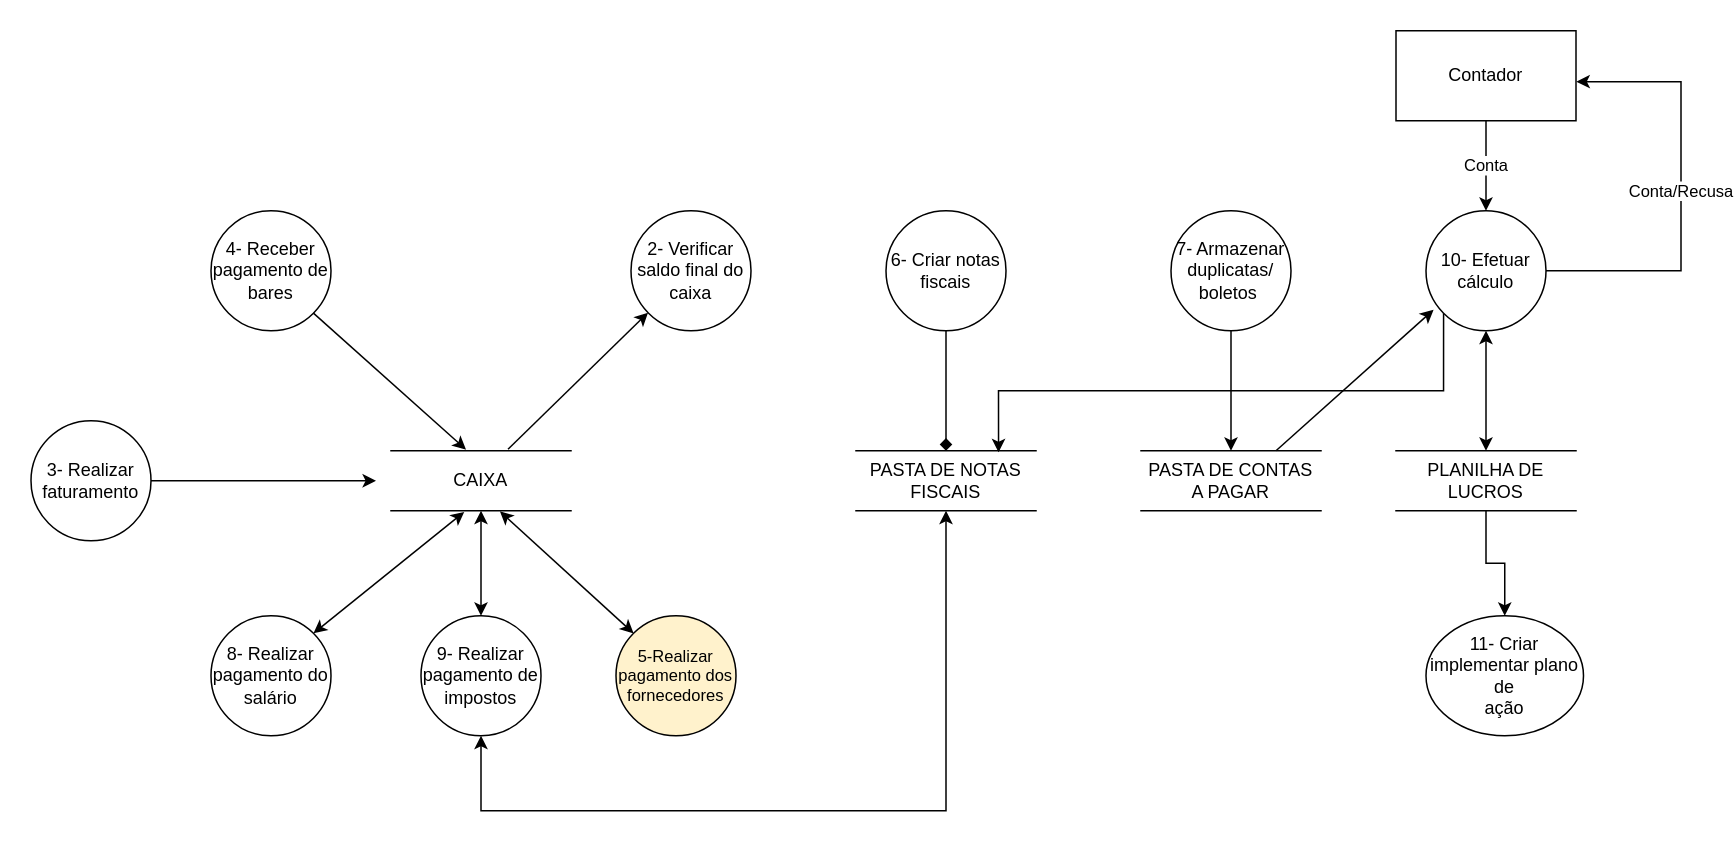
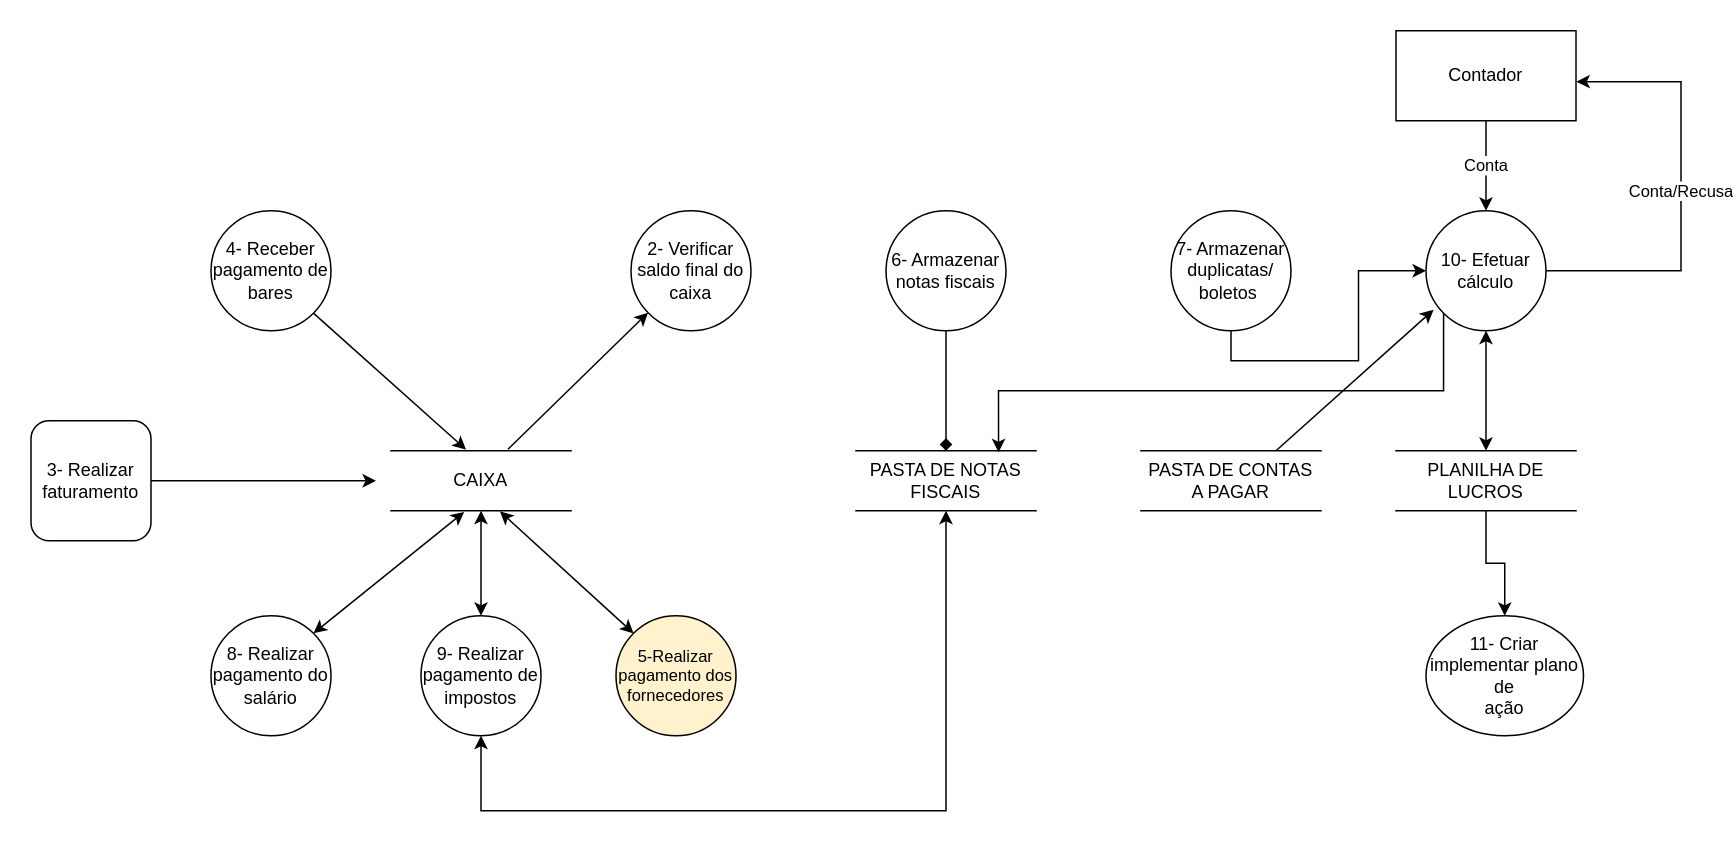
node "6- Criar notas fiscais": label "6- Criar notas fiscais" -> "6- Armazenar notas fiscais"
edge "7- Armazenar duplicatas/ boletos" -> "PASTA DE CONTAS A PAGAR": now "7- Armazenar duplicatas/ boletos" -> "10- Efetuar cálculo"
node "3- Realizar faturamento": shape ellipse -> rounded rectangle
